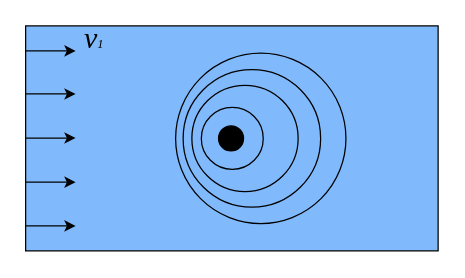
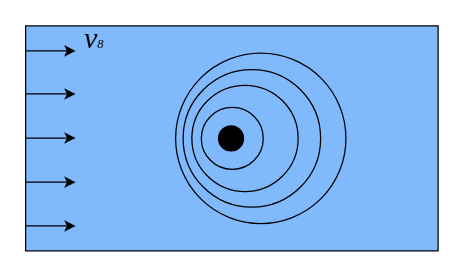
node "v1": label "v1" -> "v8"
